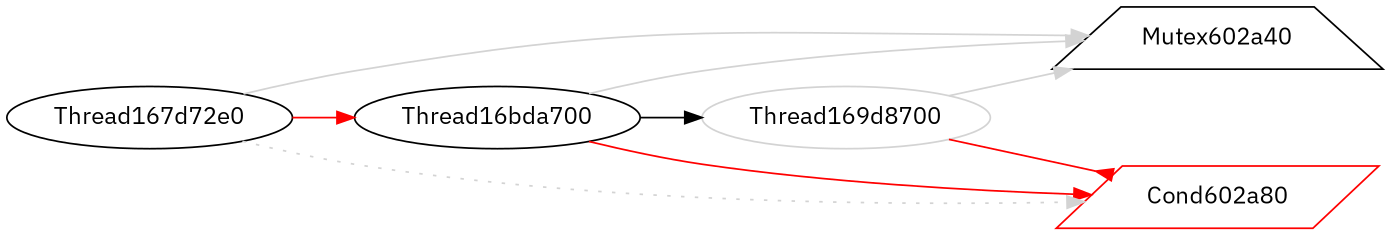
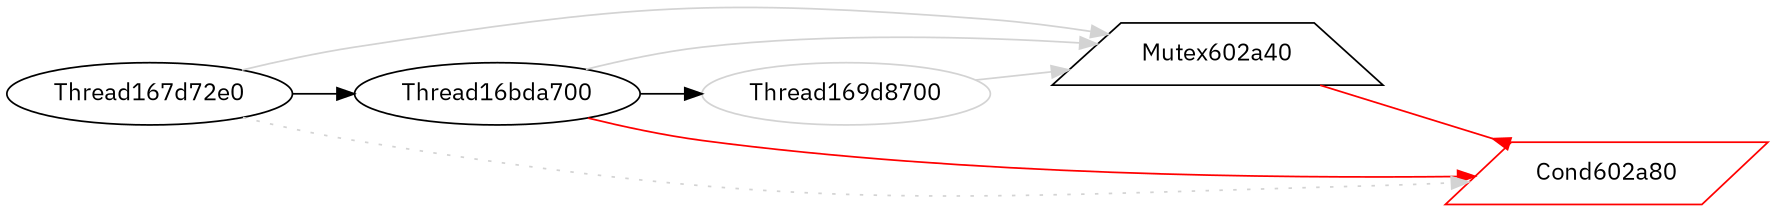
edge "Thread167d72e0" -> "Thread16bda700": color red -> black
edge "Thread169d8700" -> "Cond602a80": now "Mutex602a40" -> "Cond602a80"
